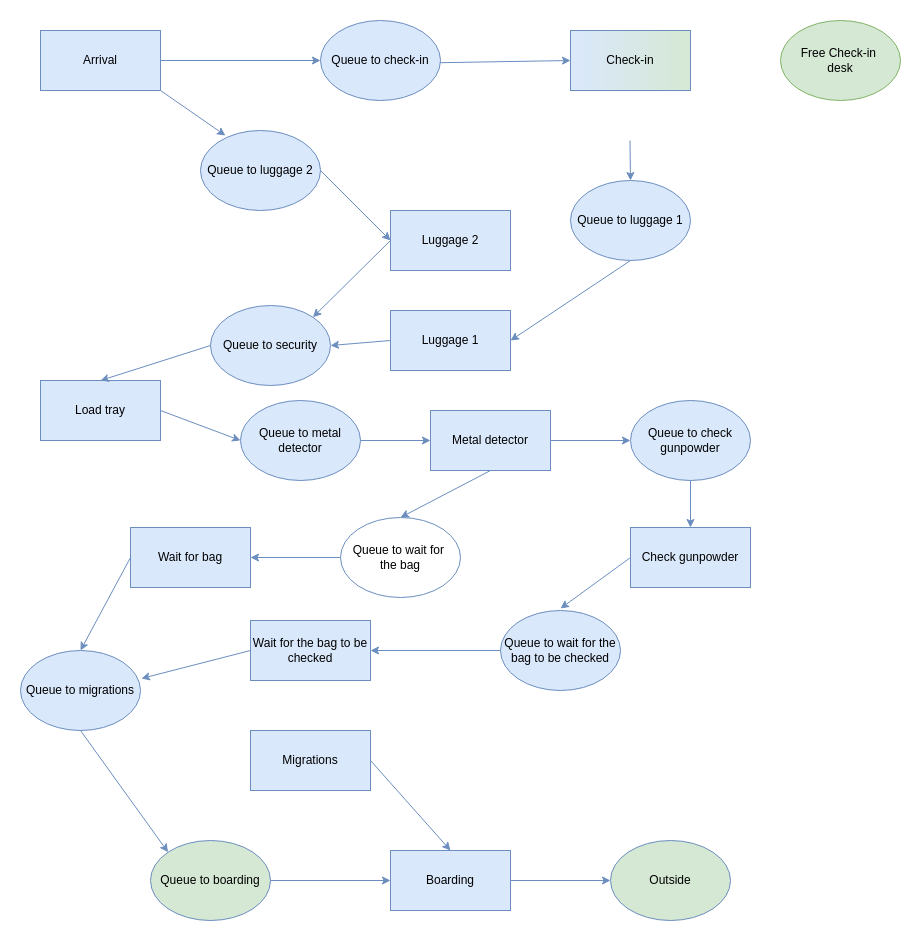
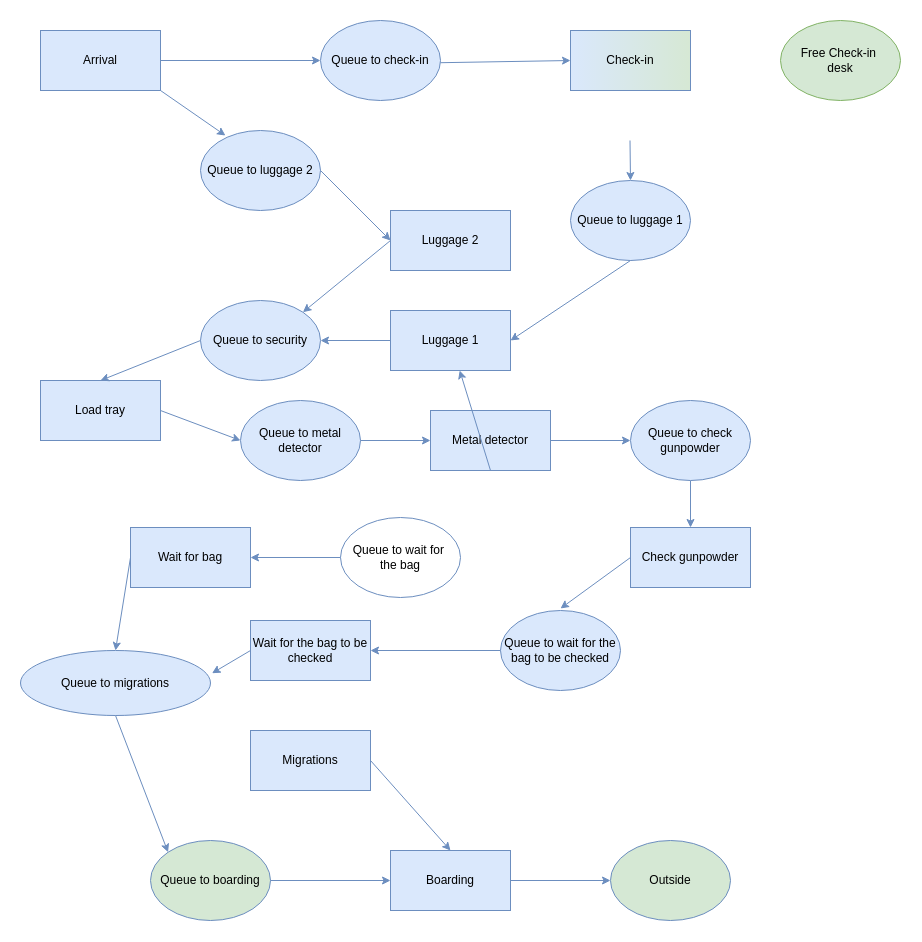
node "Queue to security": moved (271, 346) -> (261, 341)
edge "Metal detector" -> "Queue to wait for the bag": now "Metal detector" -> "Luggage 1"
node "Queue to migrations": size 120x80 -> 190x65
